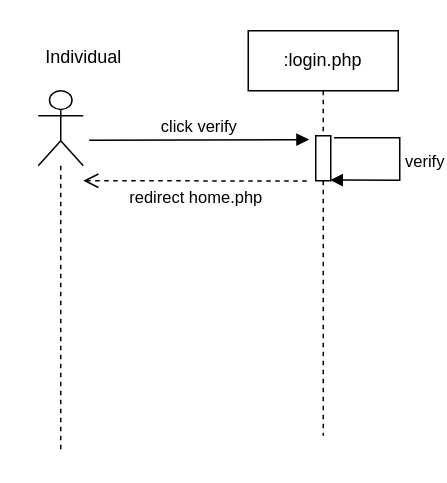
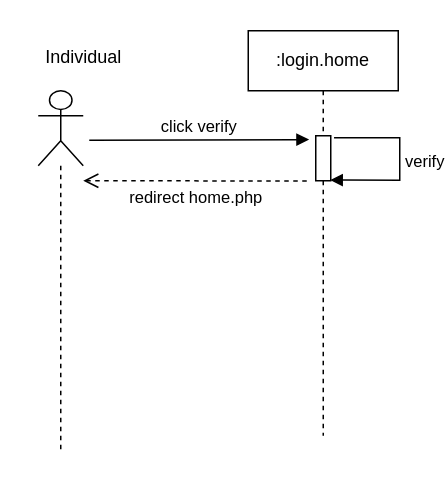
node ":login.php": label ":login.php" -> ":login.home"
